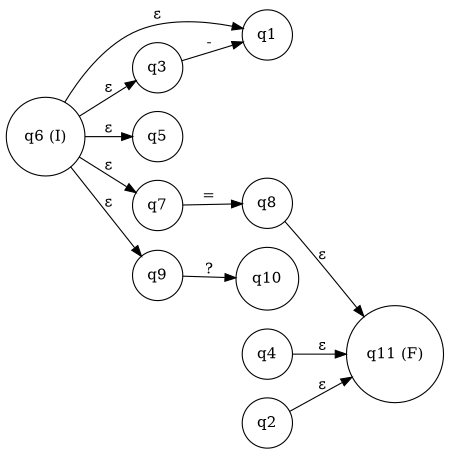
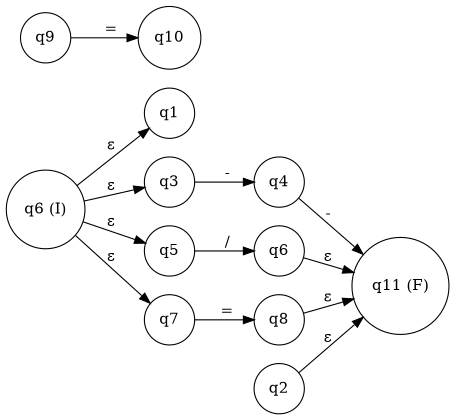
edge "q3" -> "q1": now "q3" -> "q4"
edge "q6 (I)" -> "q9": removed, label "ε"
node "q6": added
edge "q9" -> "q10": label "?" -> "="
edge "q4" -> "q11 (F)": label "ε" -> "-"
